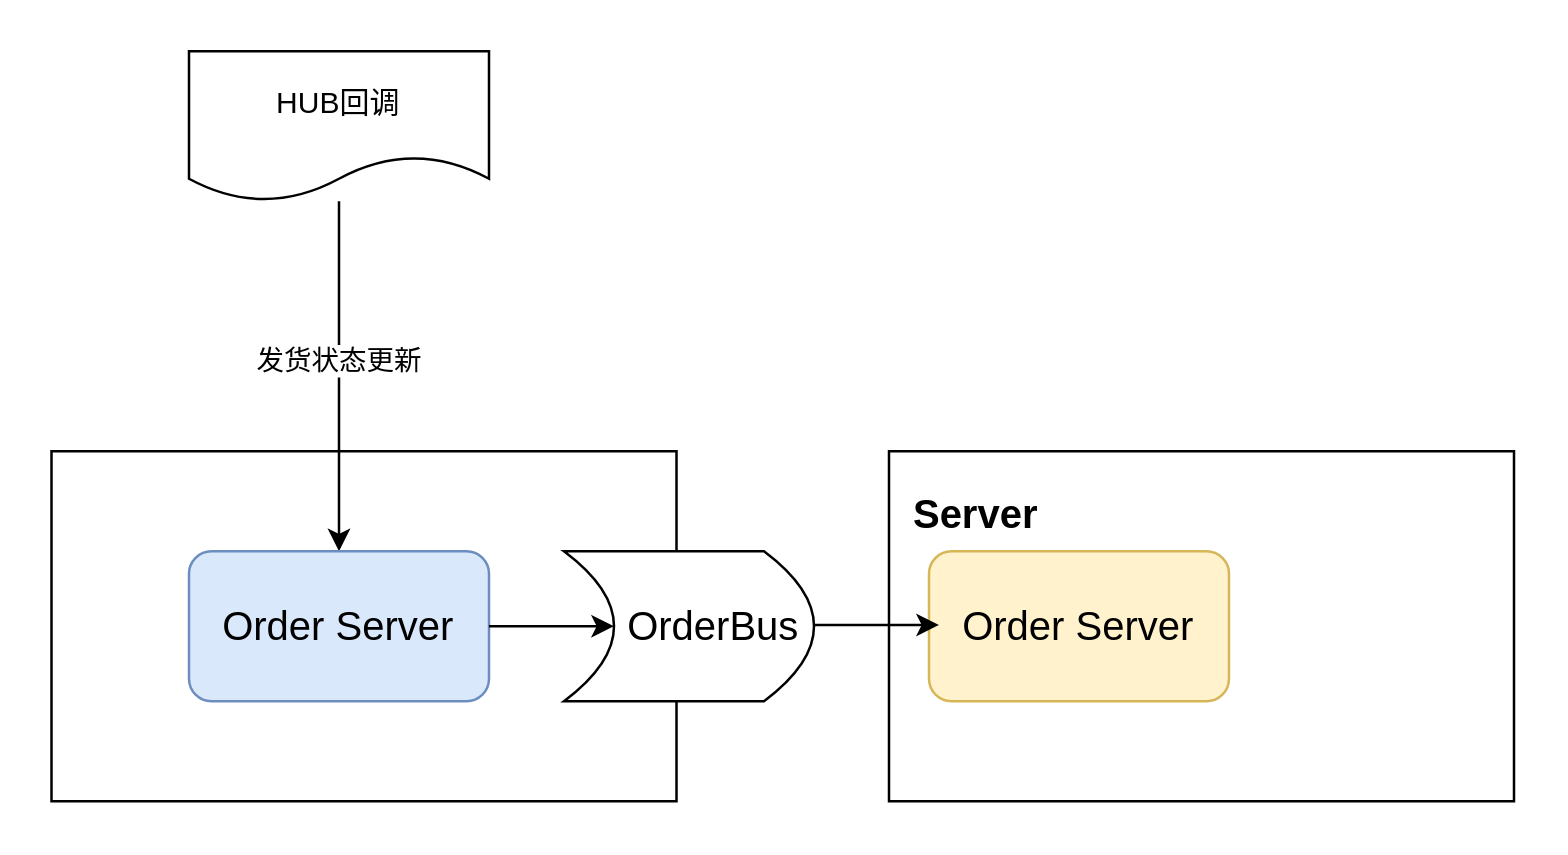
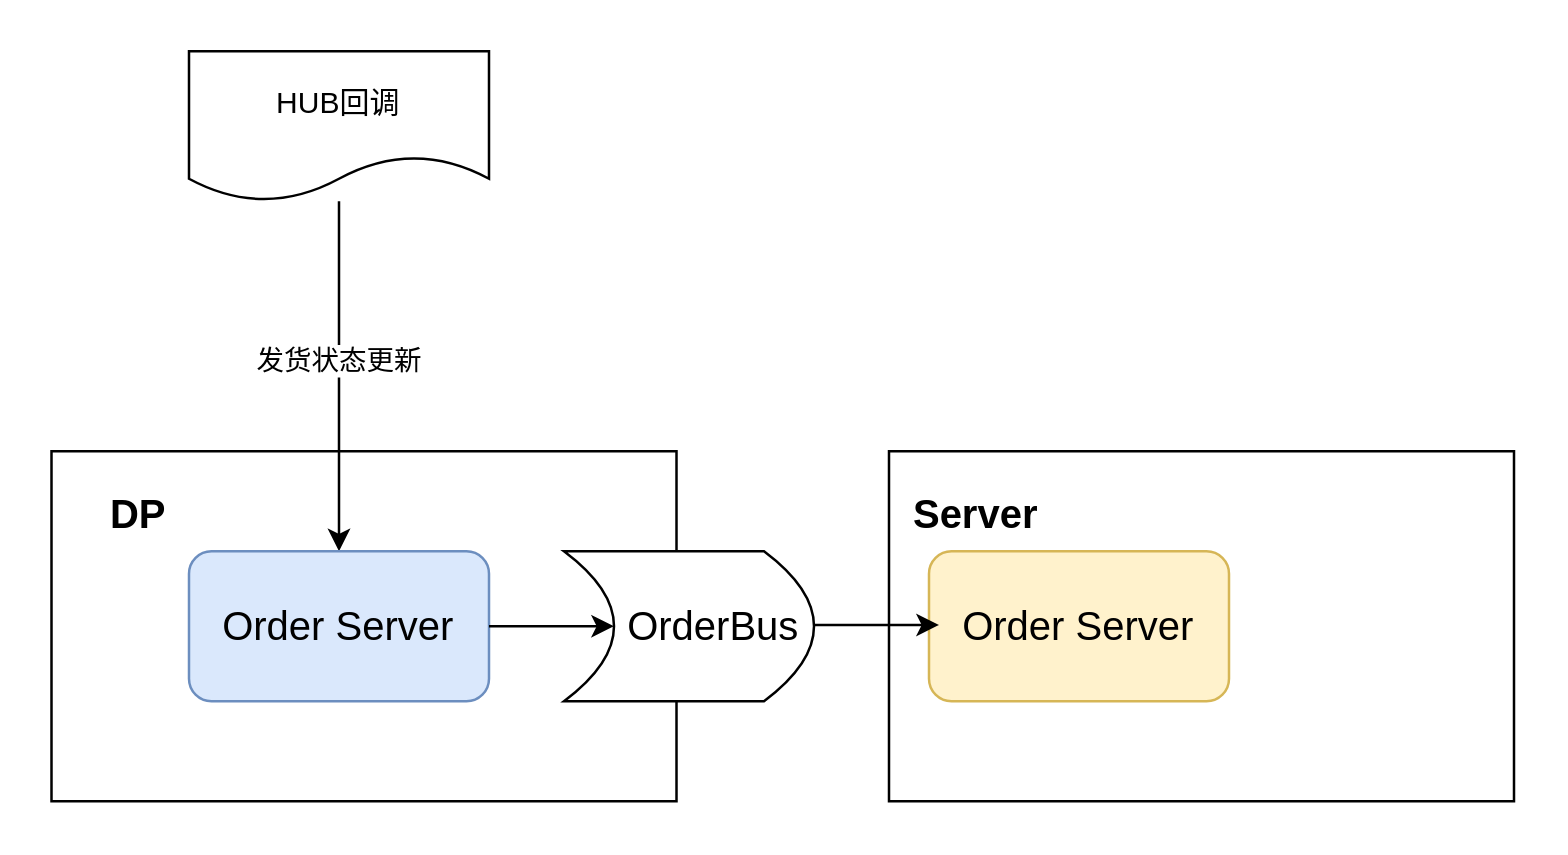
node "DP": added
